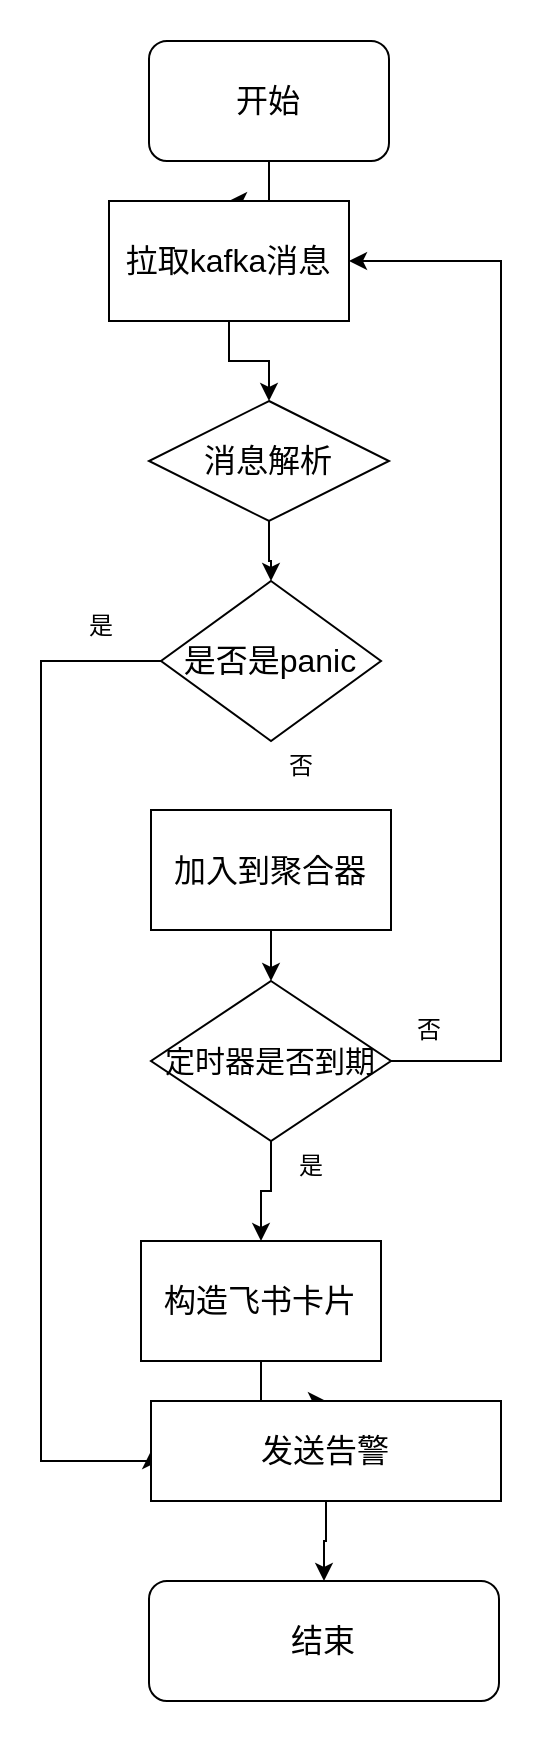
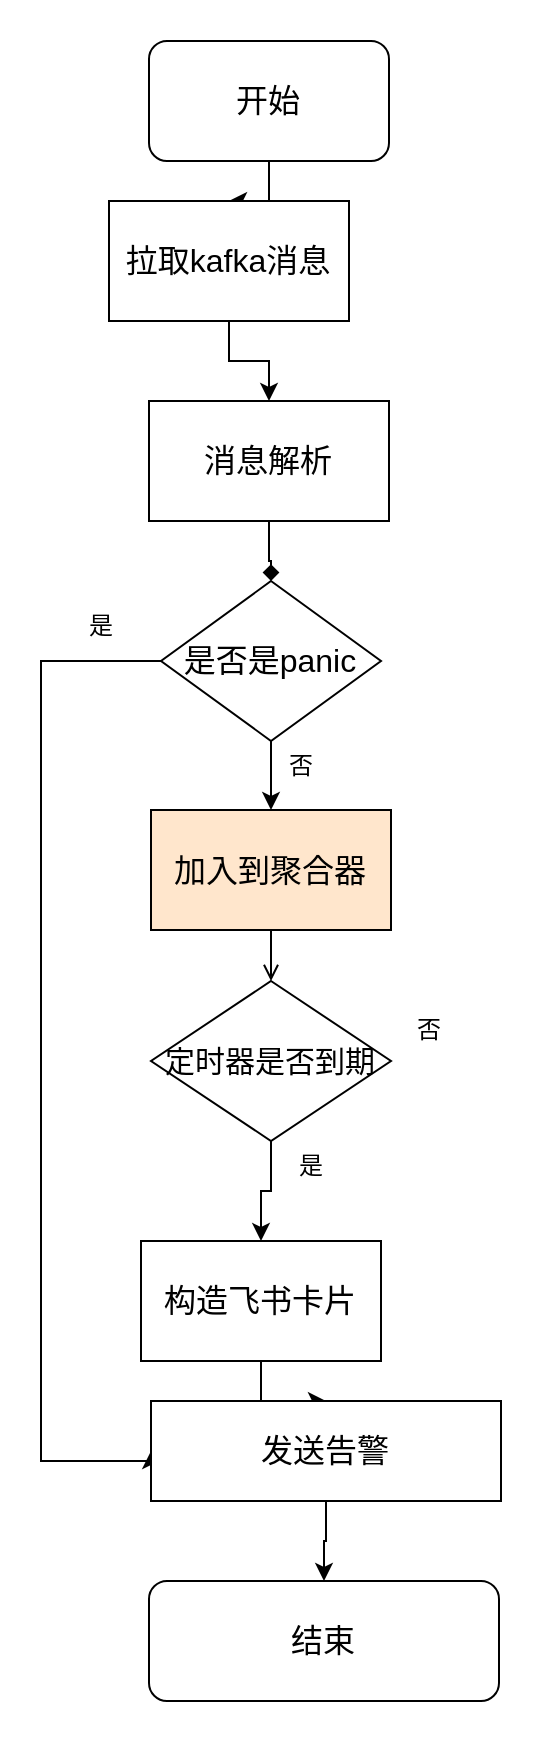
node "消息解析": shape diamond -> rectangle
edge "消息解析" -> "是否是panic": arrowhead classic -> diamond
edge "定时器是否到期" -> "拉取kafka消息": removed
edge "是否是panic" -> "加入到聚合器": added
node "加入到聚合器": fillcolor #ffffff -> #ffe6cc
edge "加入到聚合器" -> "定时器是否到期": arrowhead classic -> open
